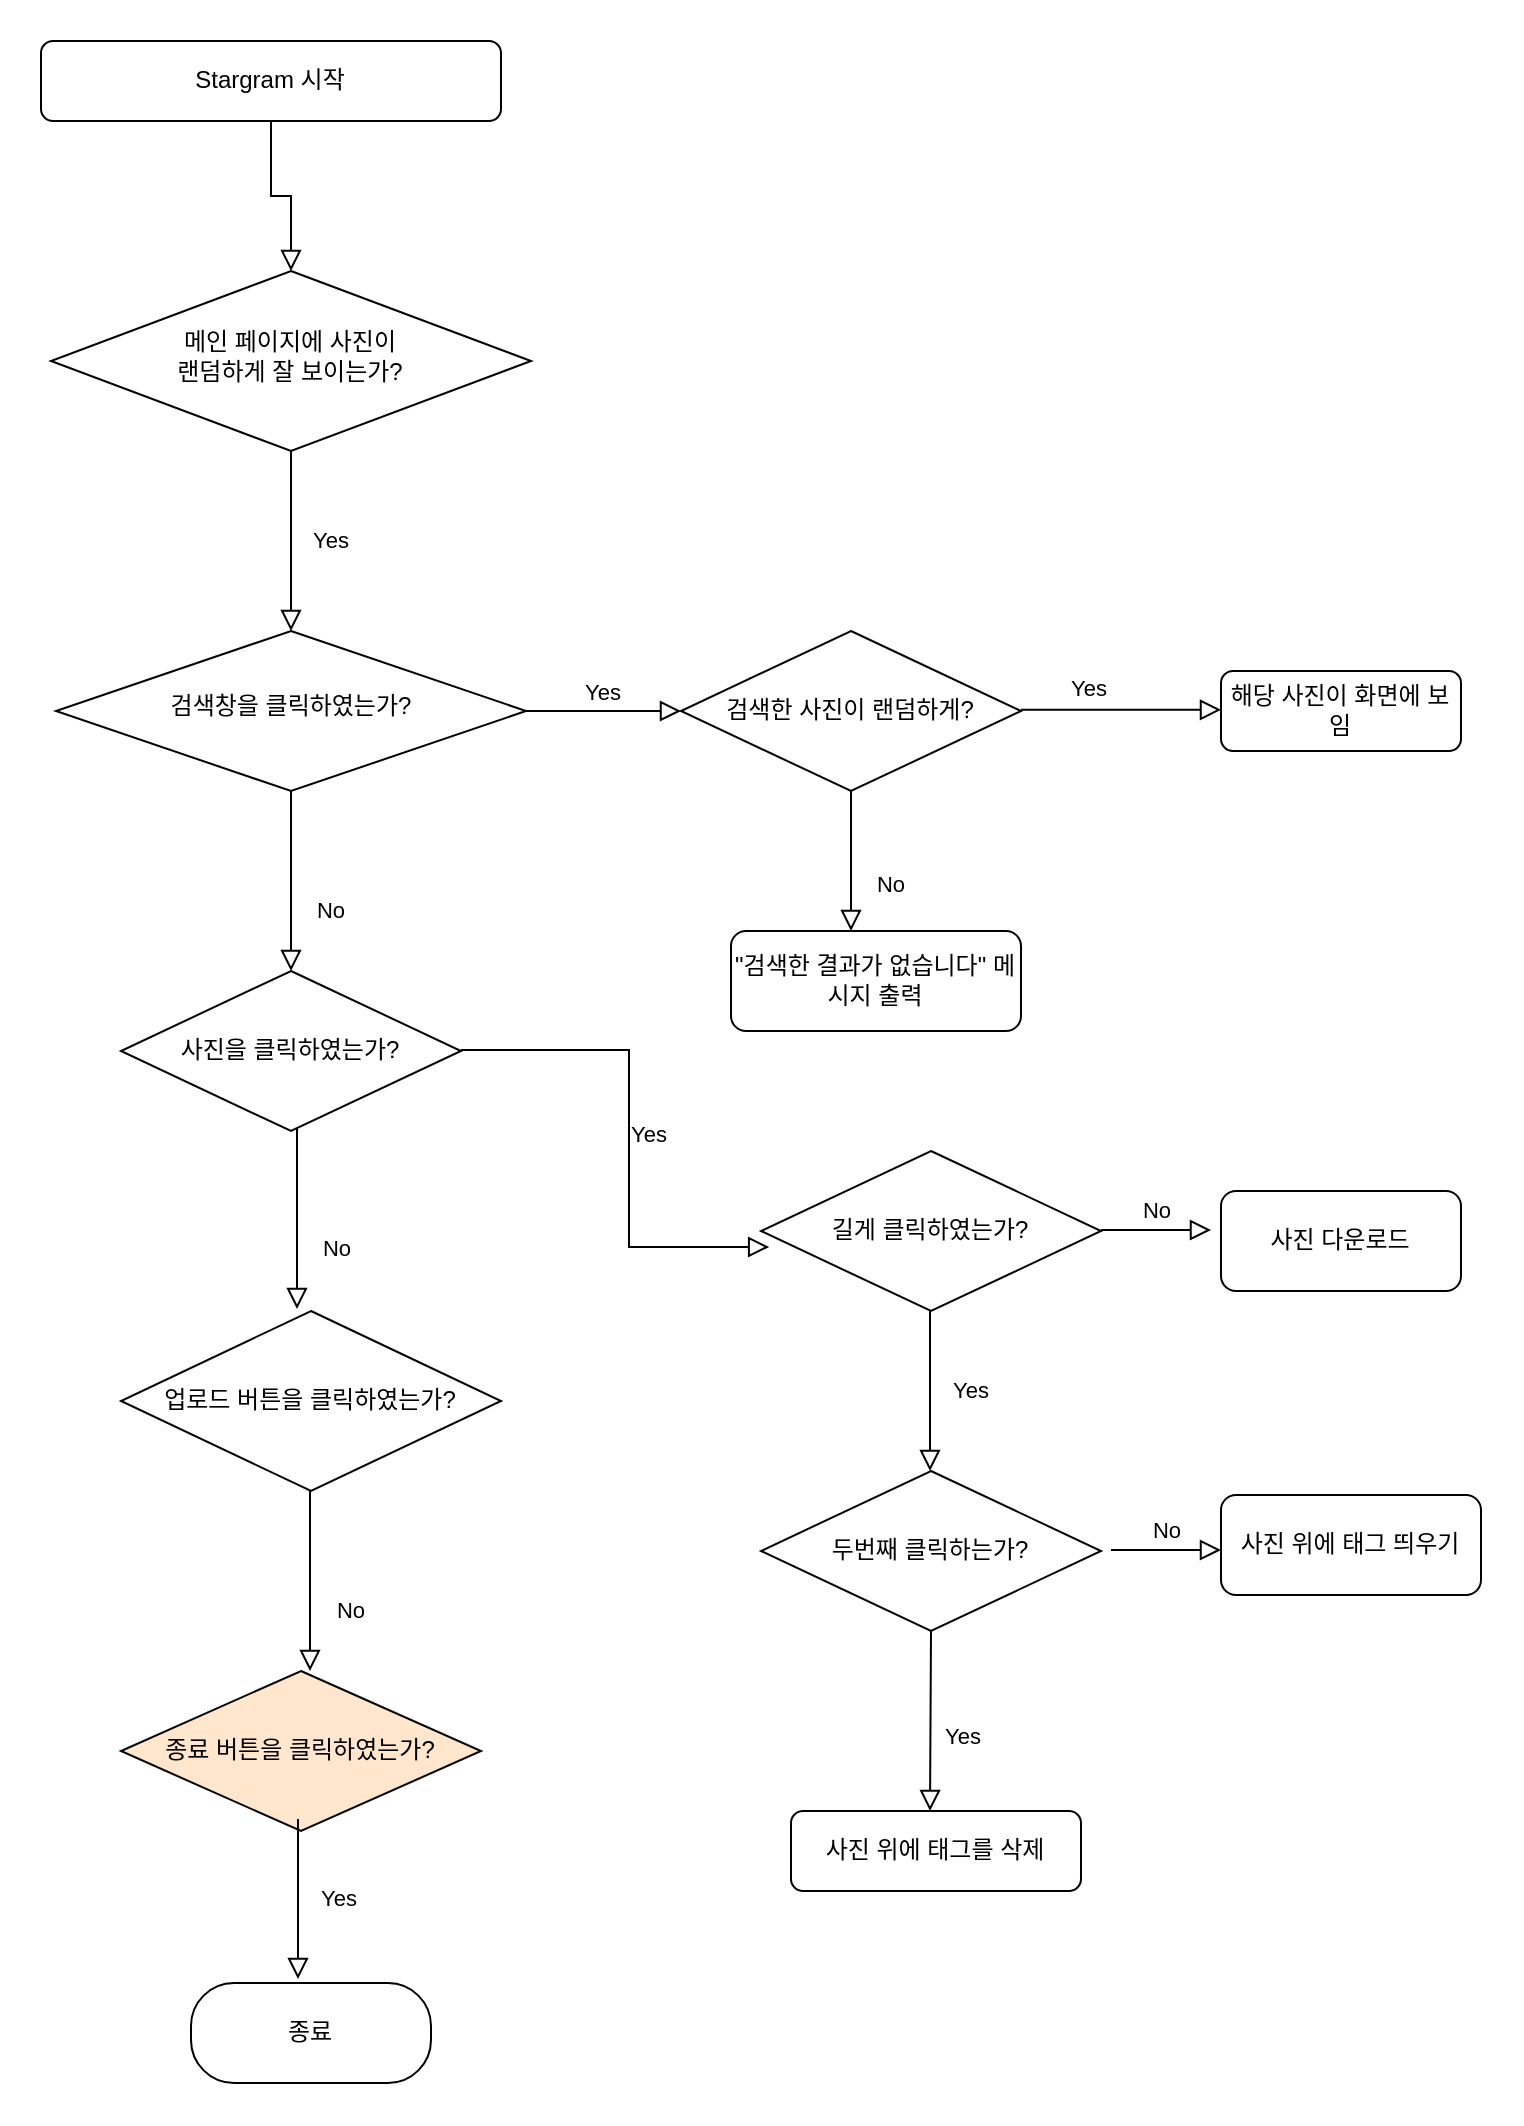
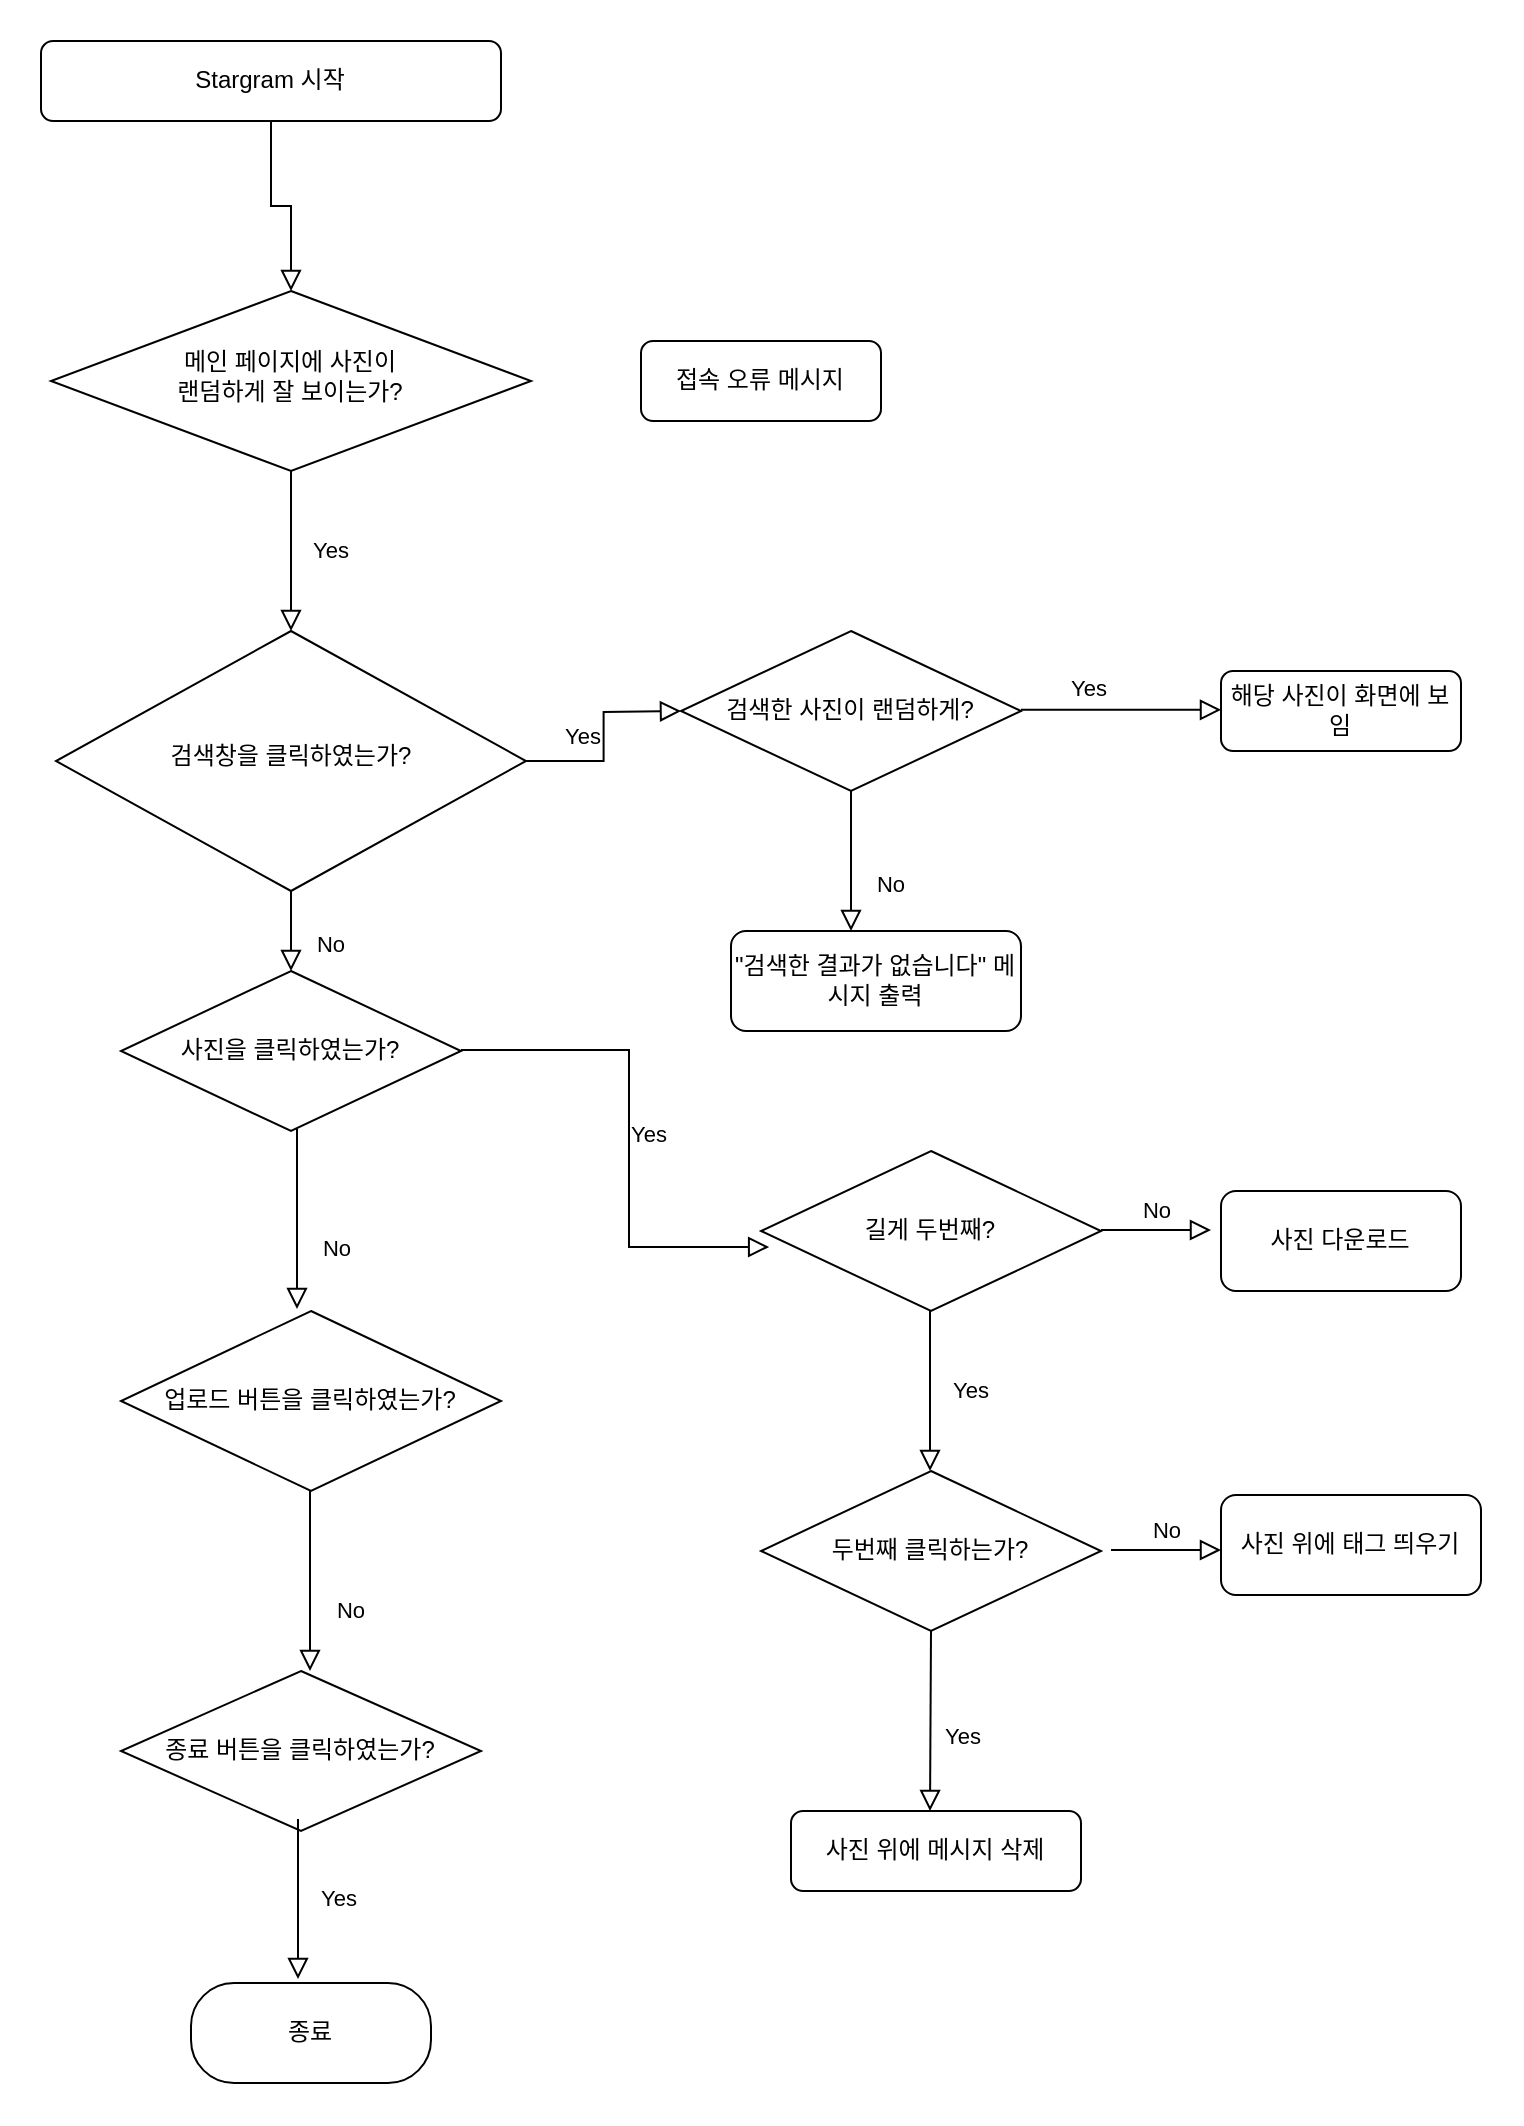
node "메인 페이지에 사진이 랜덤하게 잘 보이는가?": moved (291, 361) -> (291, 381)
node "접속 오류 메시지": added
node "검색창을 클릭하였는가?": size 470x160 -> 470x260
node "길게 클릭하였는가?": label "길게 클릭하였는가?" -> "길게 두번째?"
node "종료 버튼을 클릭하였는가?": fillcolor #ffe6cc -> #ffffff
node "사진 위에 태그를 삭제": label "사진 위에 태그를 삭제" -> "사진 위에 메시지 삭제"
